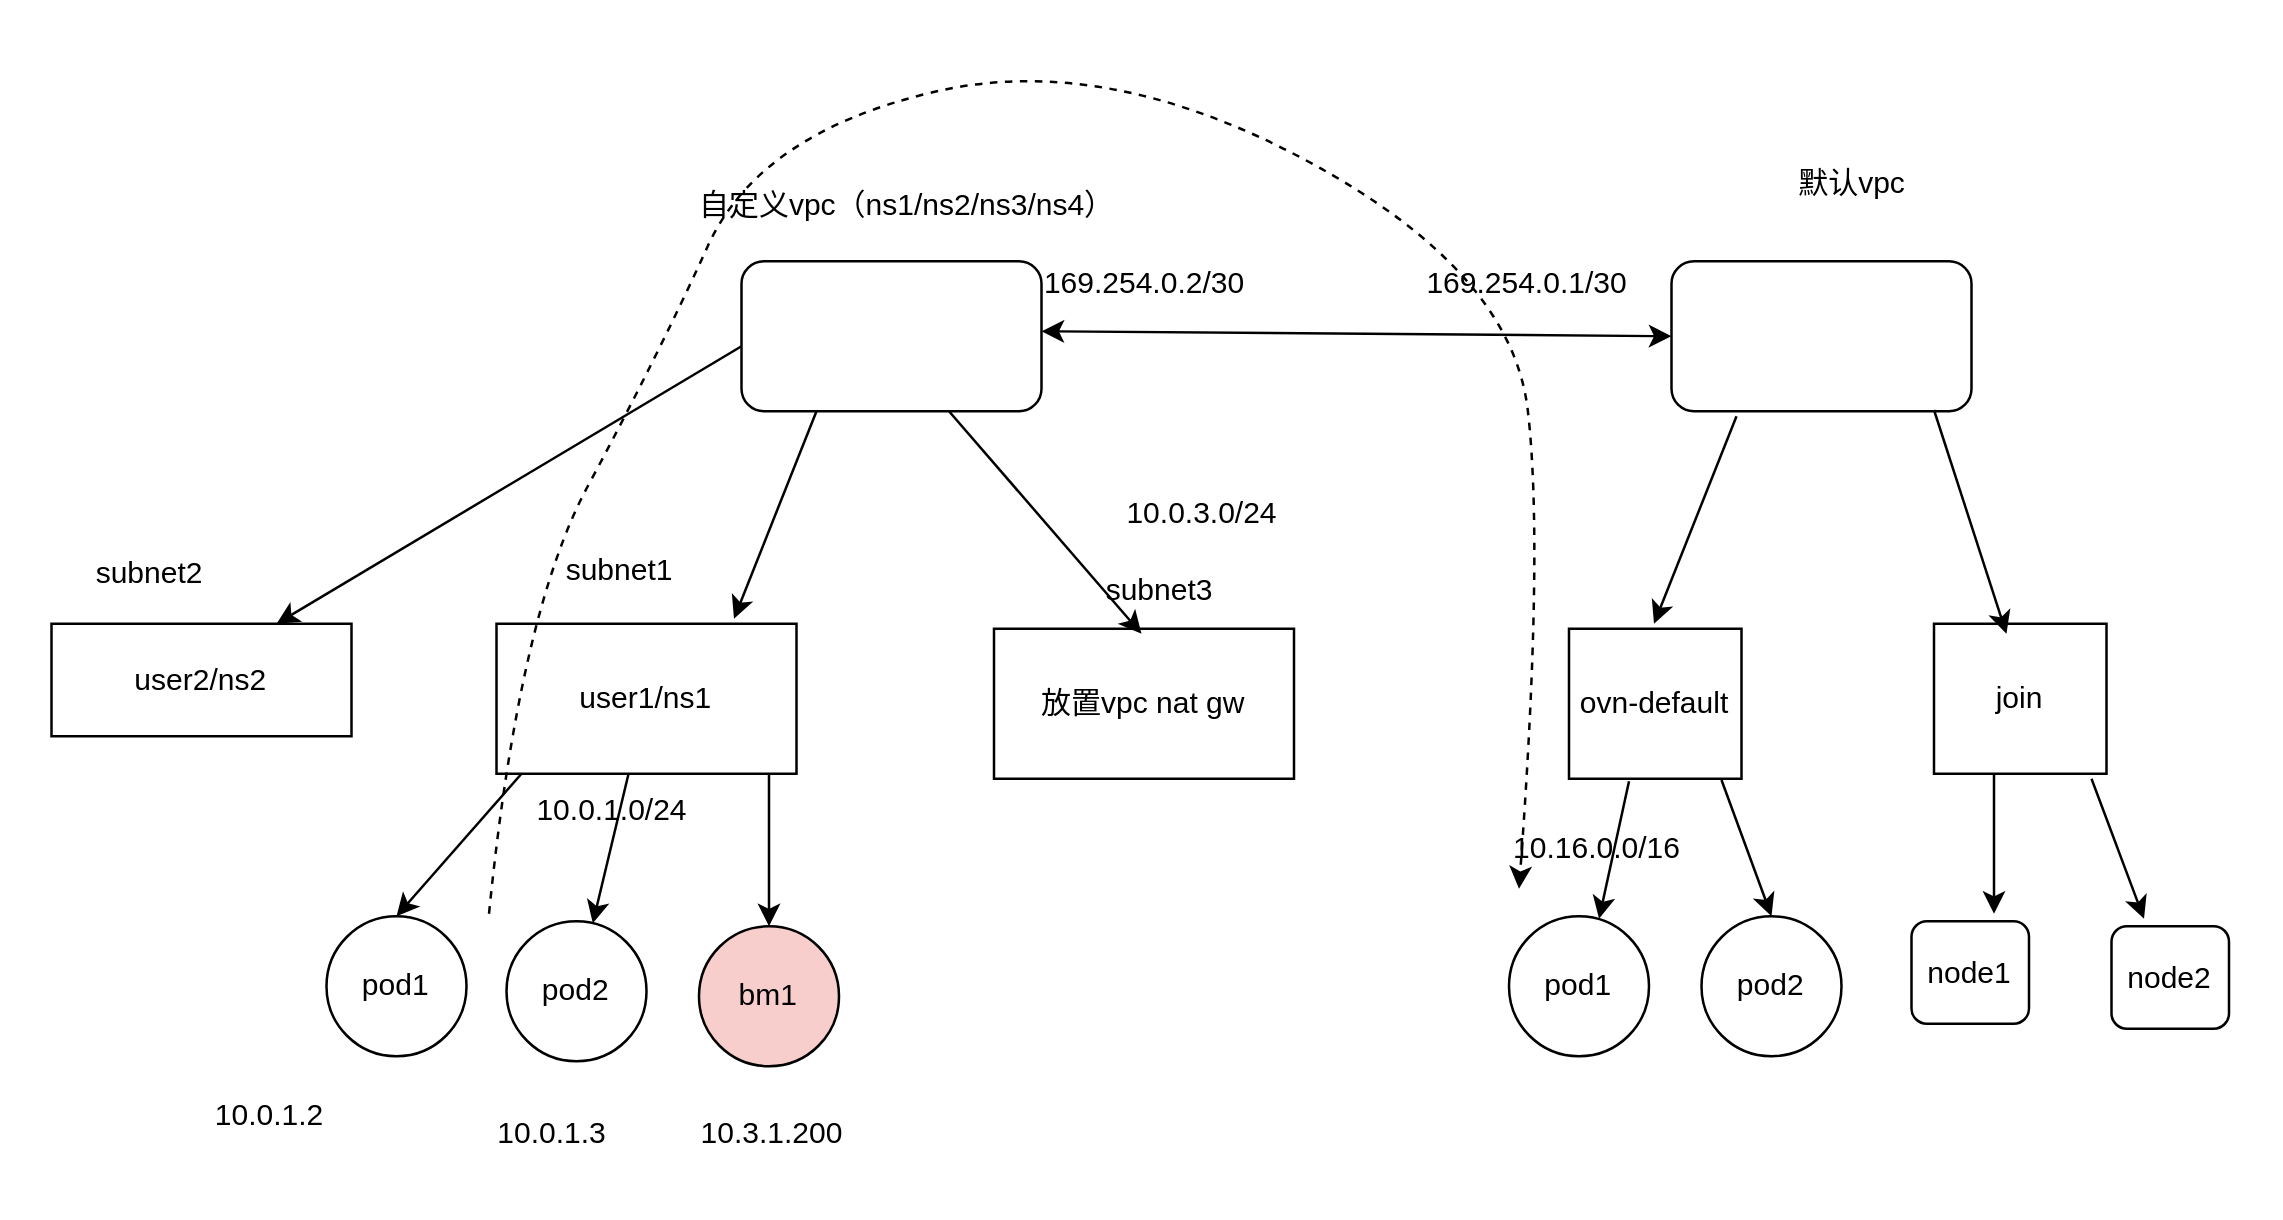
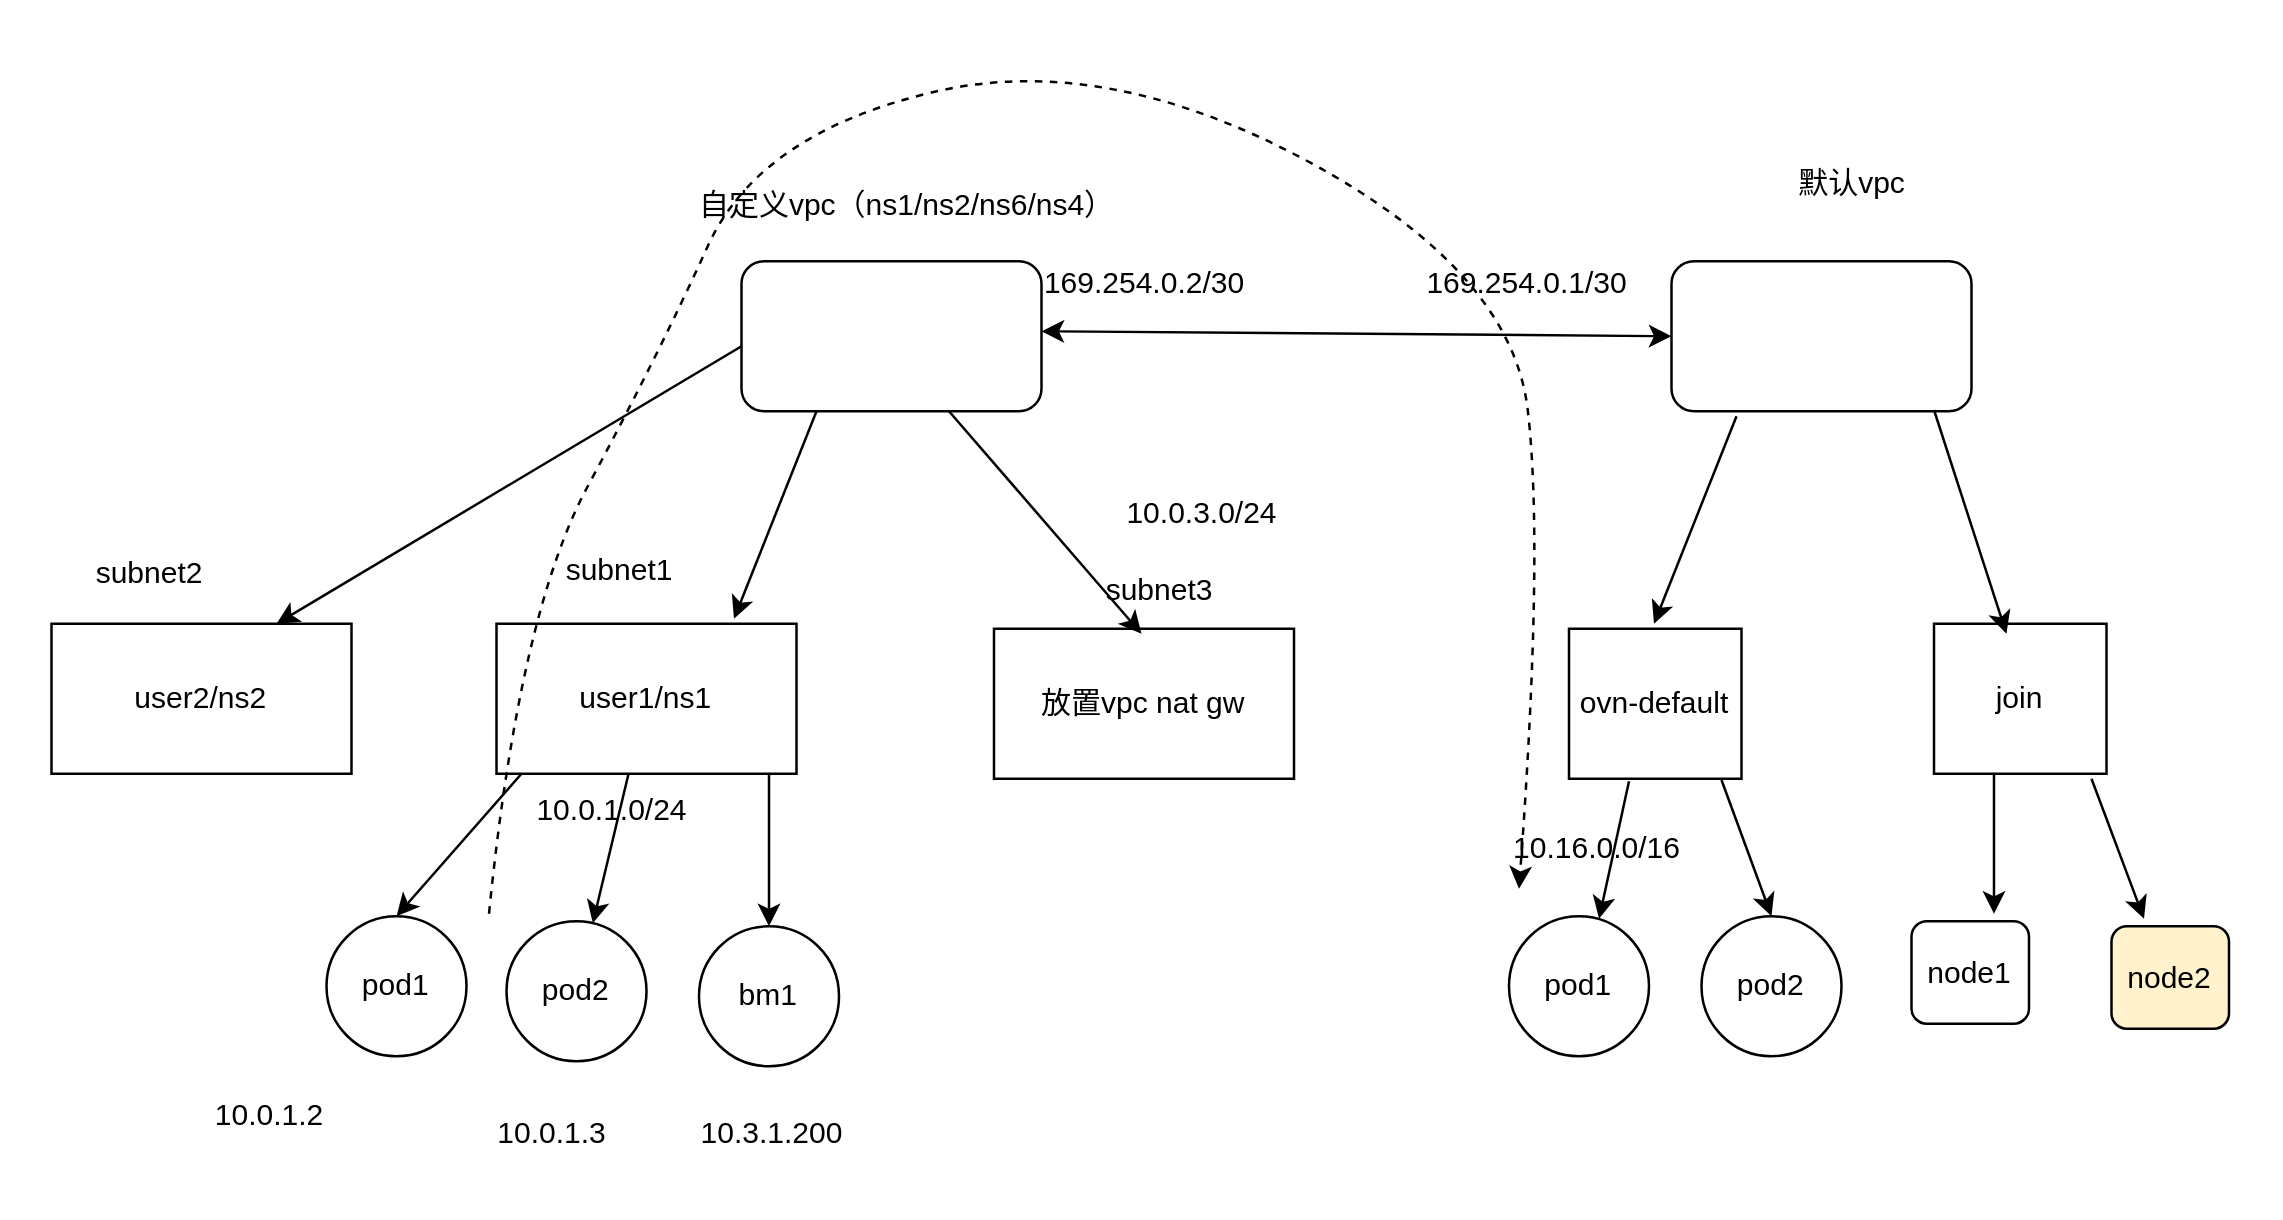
node "自定义vpc（ns1/ns2/ns3/ns4）": label "自定义vpc（ns1/ns2/ns3/ns4）" -> "自定义vpc（ns1/ns2/ns6/ns4）"
node "user2/ns2": size 300x113 -> 300x150
node "node2": fillcolor #ffffff -> #fff2cc
node "bm1": fillcolor #f8cecc -> #ffffff
